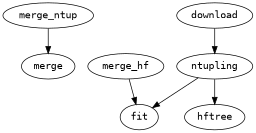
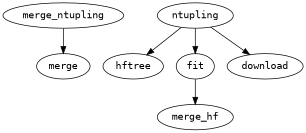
node "merge_ntup": label "merge_ntup" -> "merge_ntupling"
edge "download" -> "ntupling": reversed
edge "merge_hf" -> "fit": reversed
